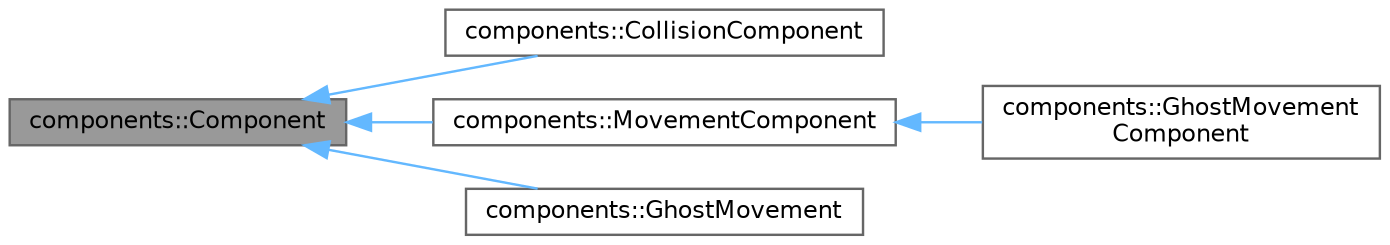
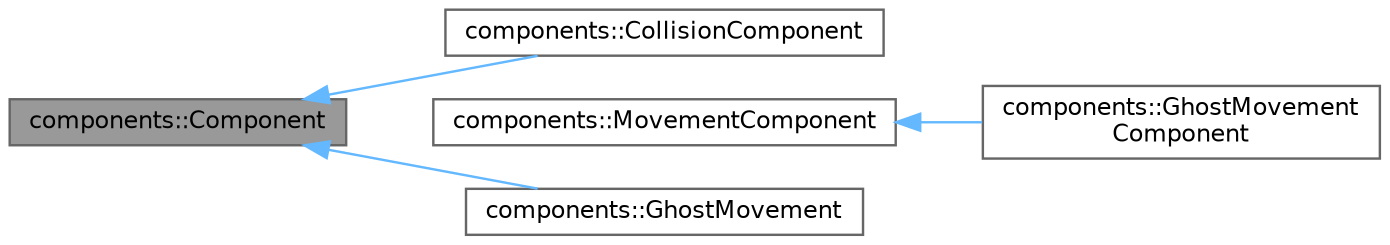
edge "components::MovementComponent" -> "components::Component": removed
